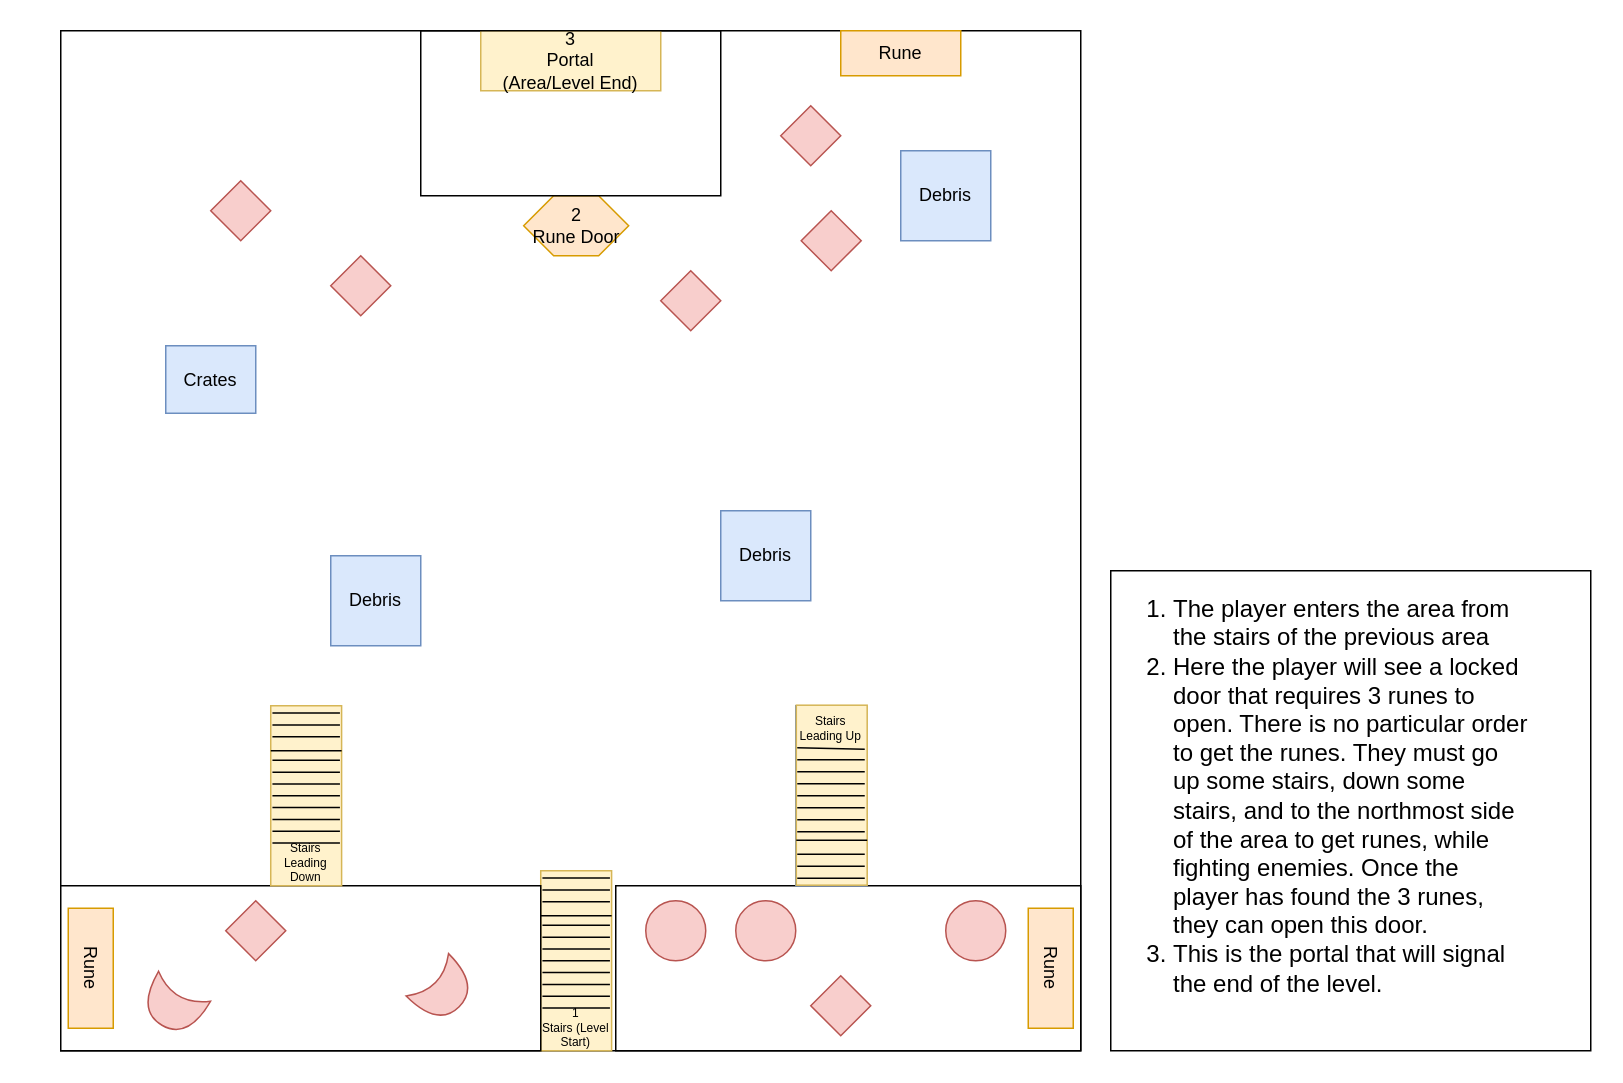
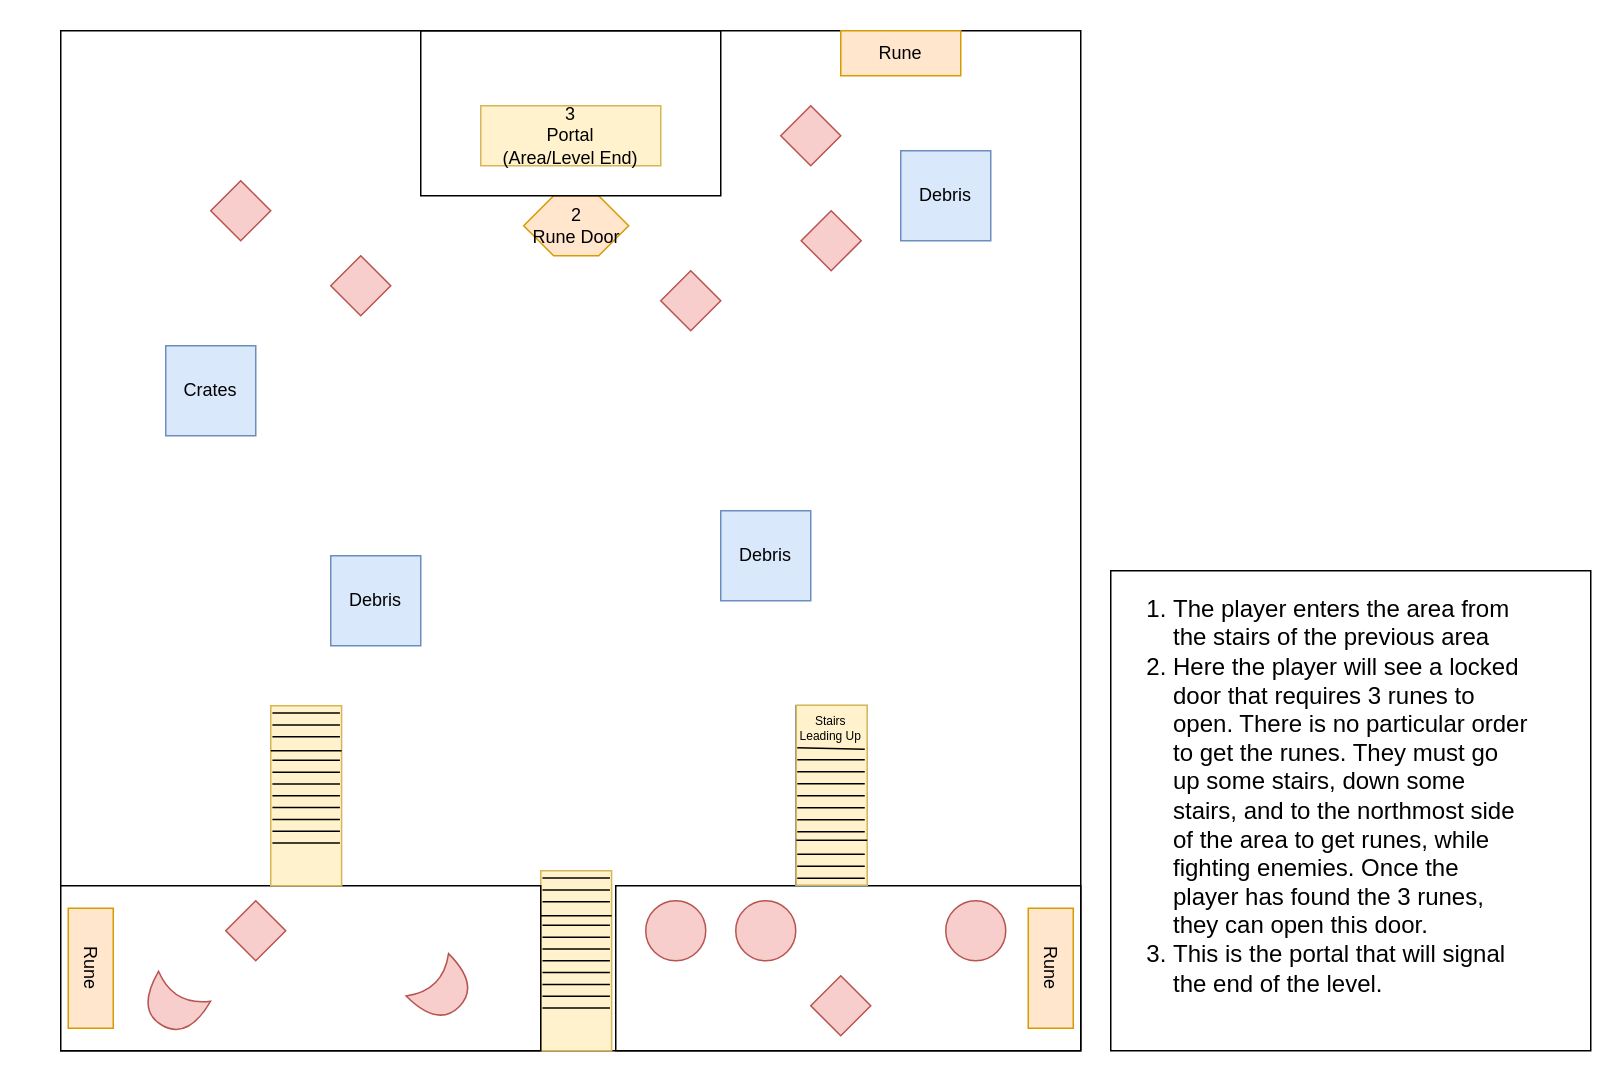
node "3 Portal (Area/Level End)": moved (571, 61) -> (571, 136)
node "Crates": size 90x68 -> 90x90
node "Stairs Leading Down": removed
node "1Stairs (Level Start)": removed
